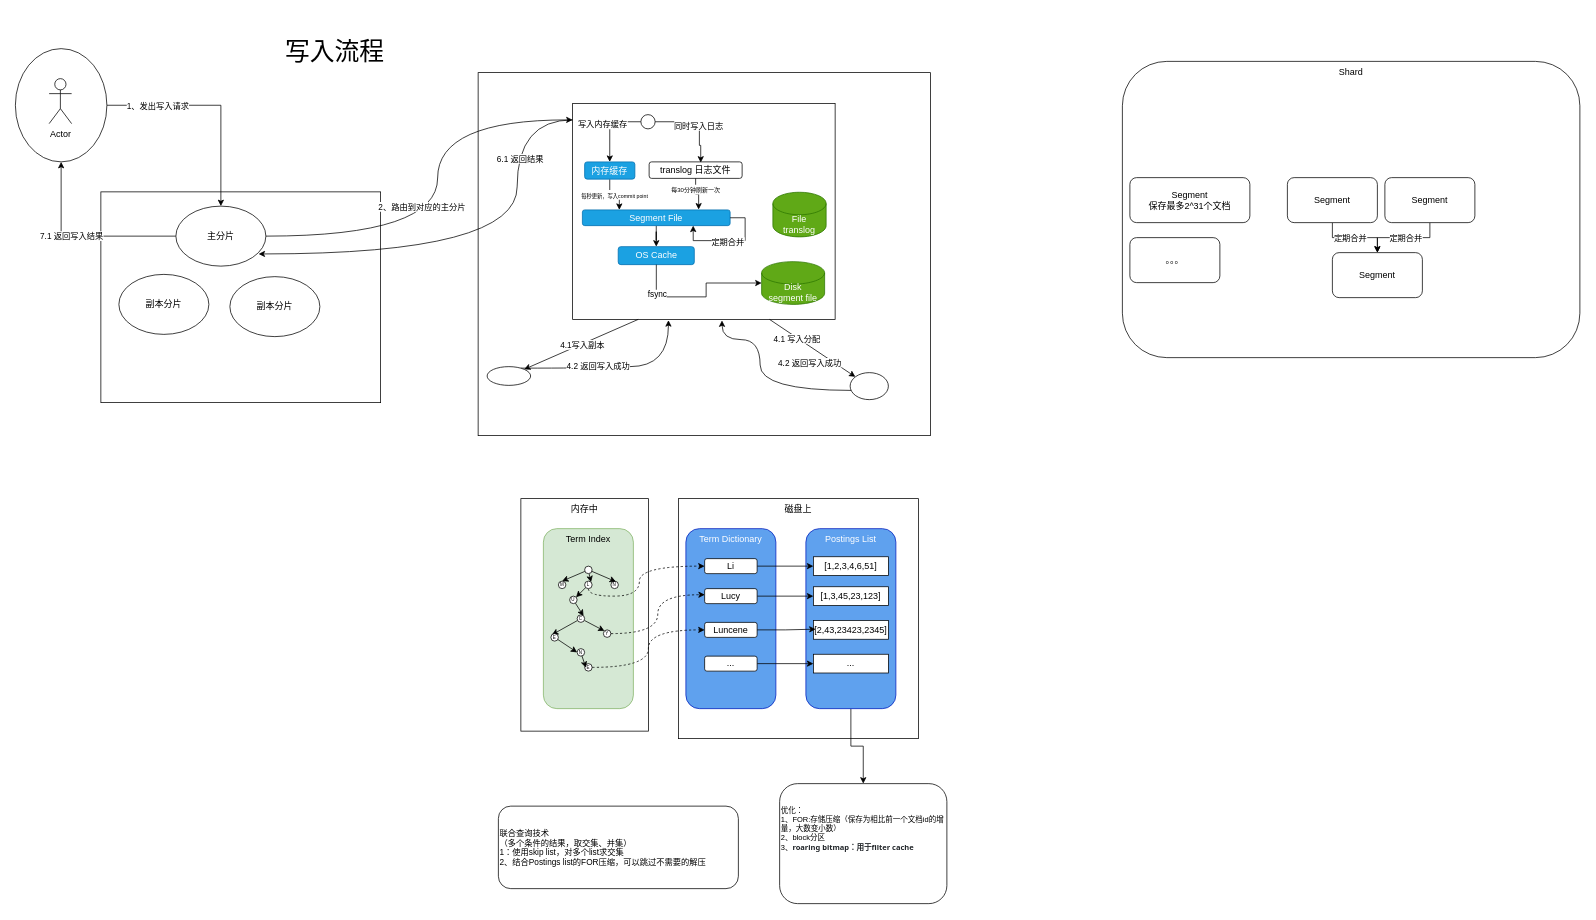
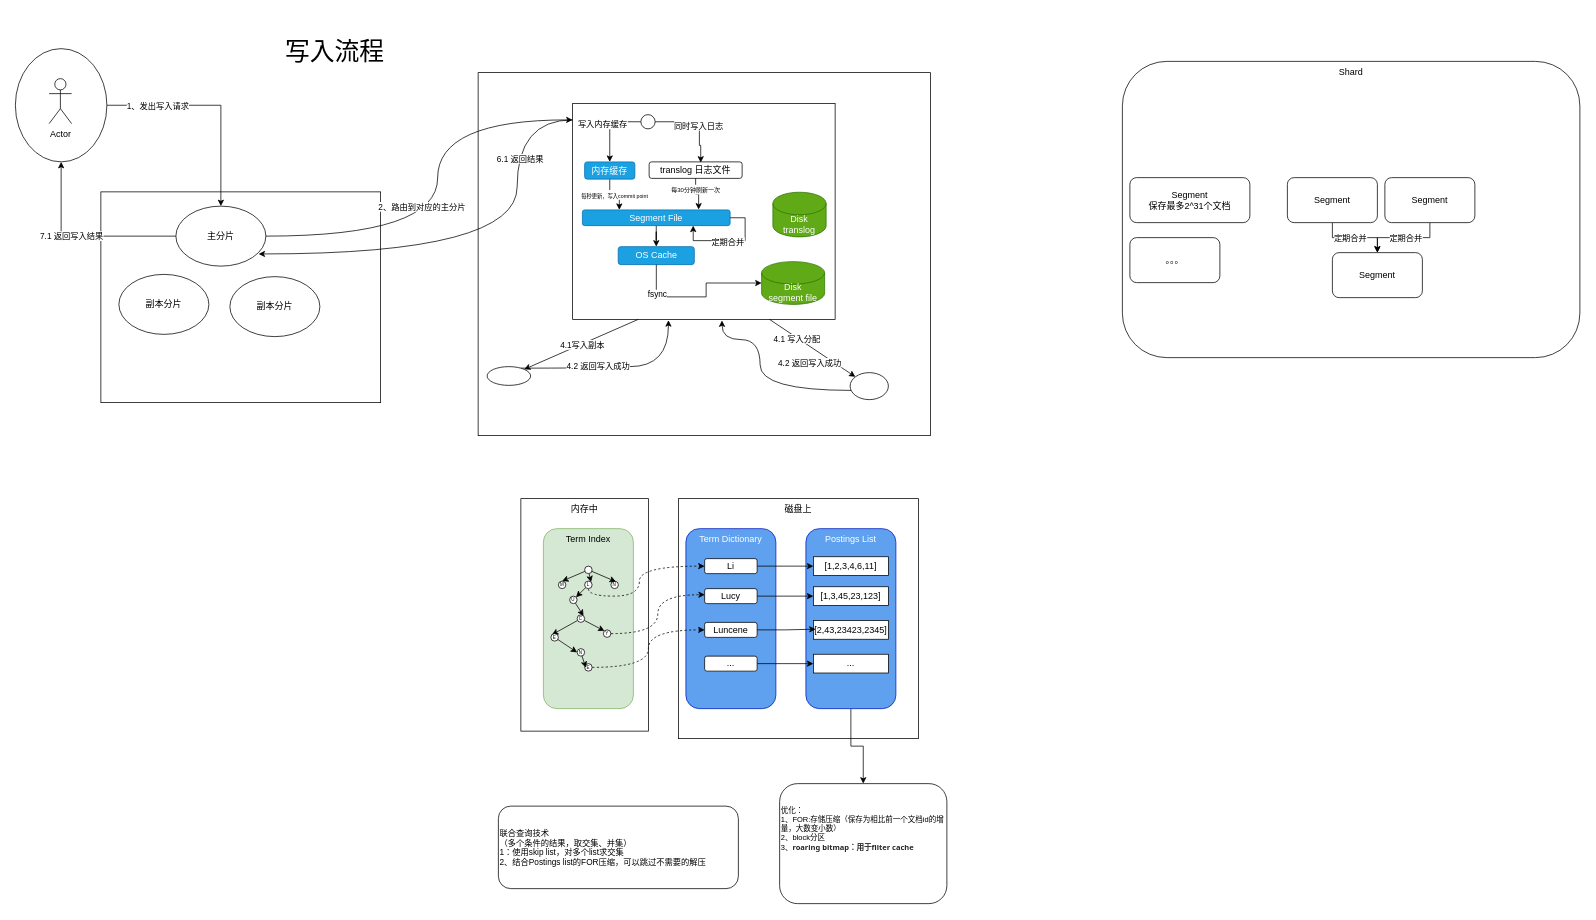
node "File translog": label "File translog" -> "Disk translog"
node "[1,2,3,4,6,51]": label "[1,2,3,4,6,51]" -> "[1,2,3,4,6,11]"
